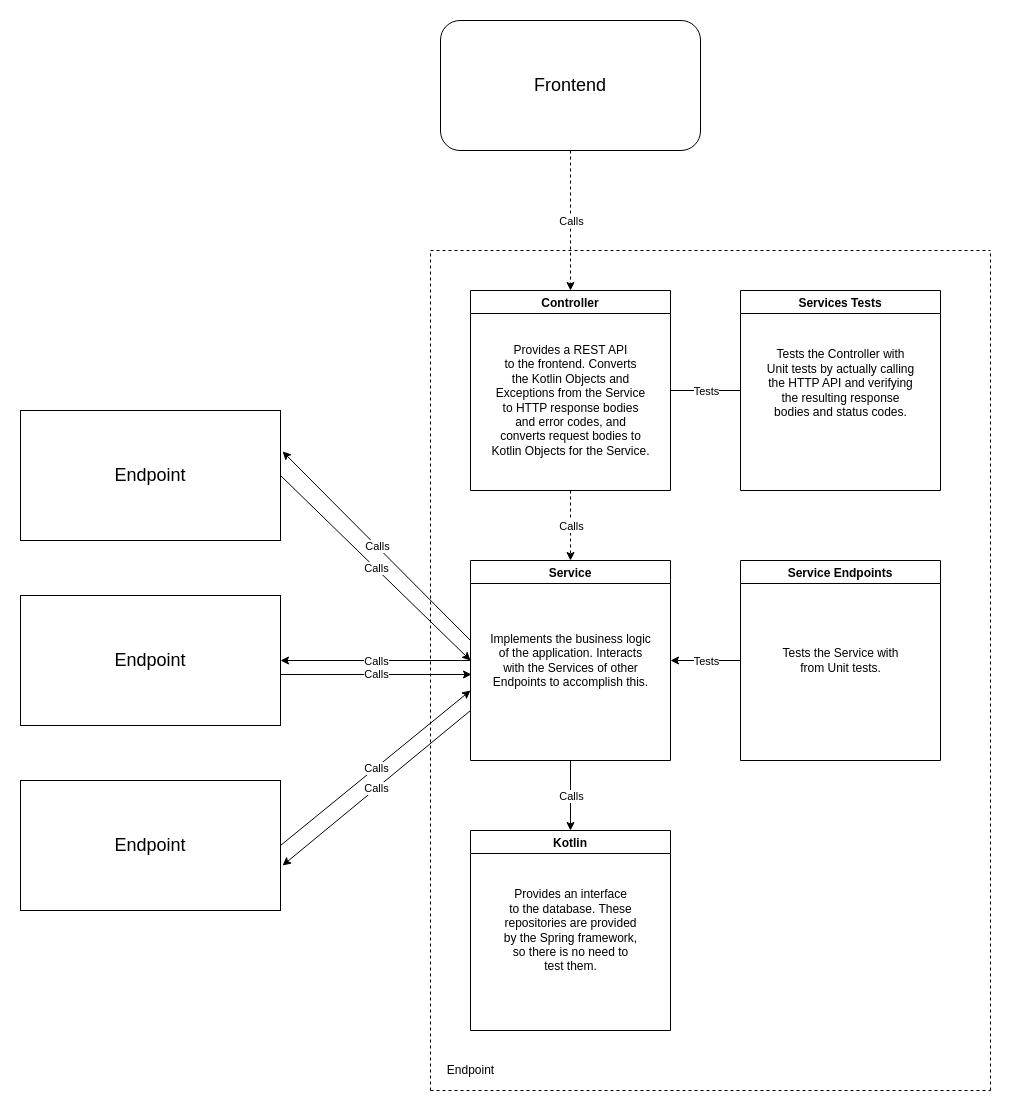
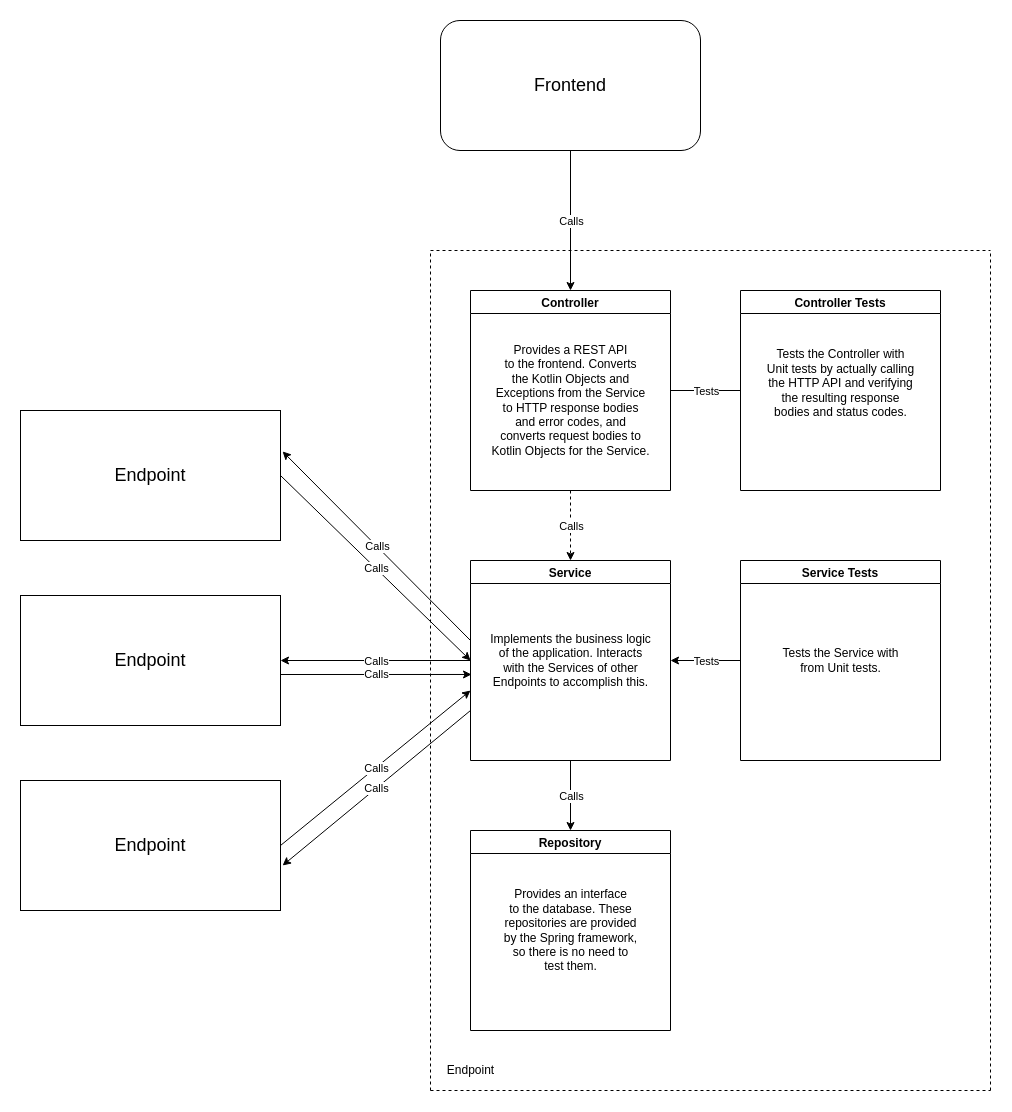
edge "Frontend" -> "Controller": style dashed -> solid
node "Services Tests": label "Services Tests" -> "Controller Tests"
node "Service Endpoints": label "Service Endpoints" -> "Service Tests"
node "Kotlin": label "Kotlin" -> "Repository"
